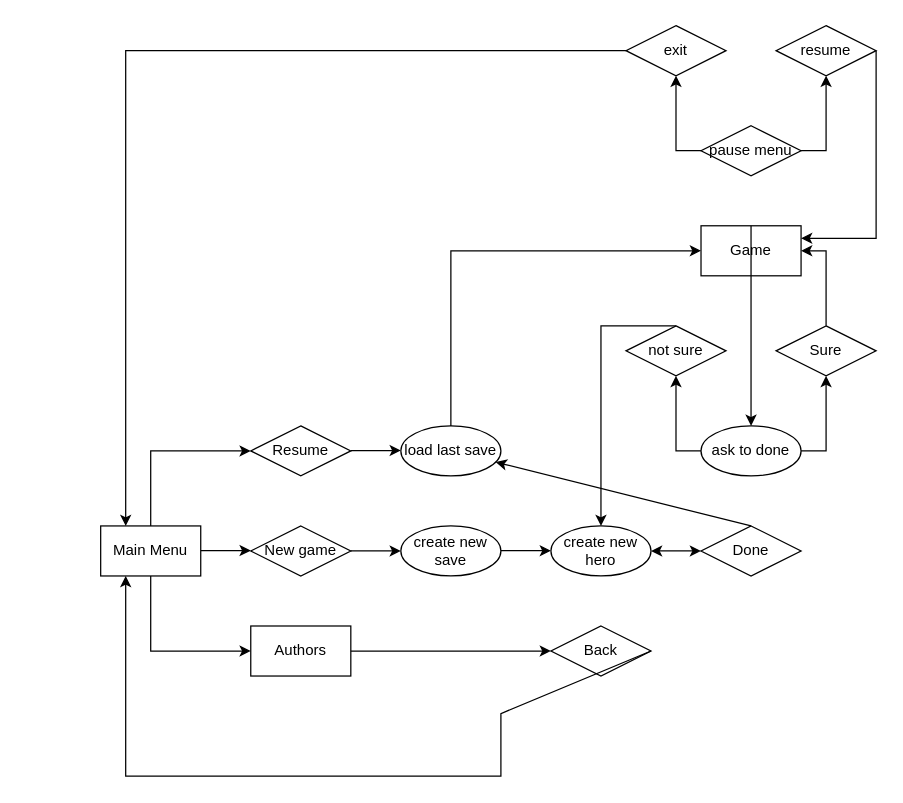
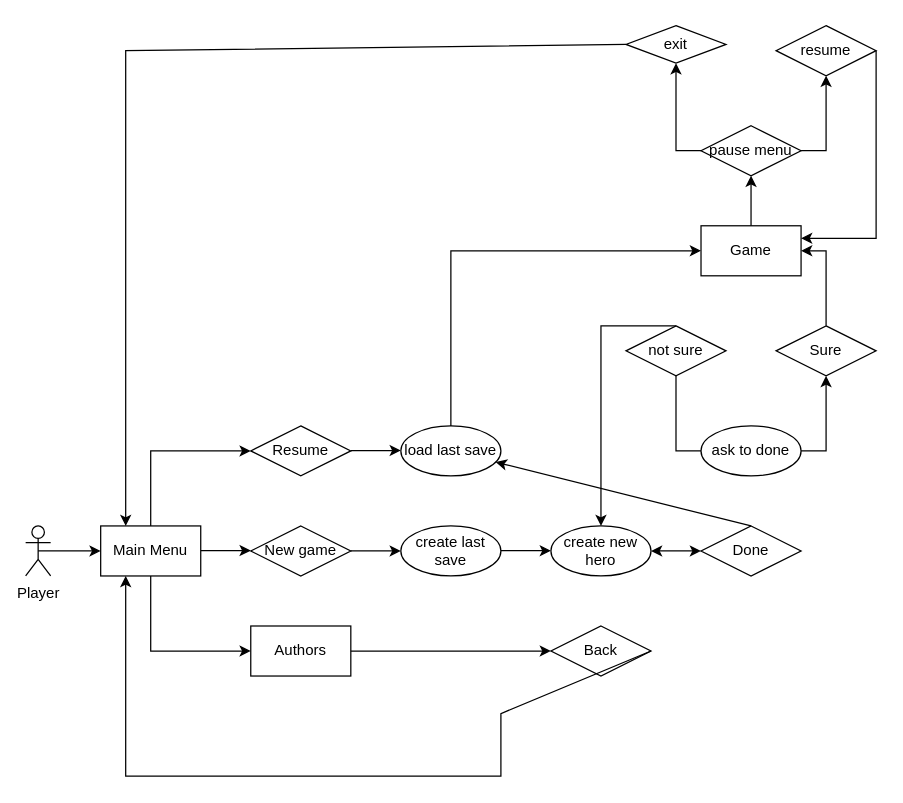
node "exit": size 100x50 -> 100x38
edge "Game" -> "ask to done": now "Game" -> "pause menu"
edge "ask to done" -> "not sure": arrowhead classic -> none
node "Player": added
edge "Player" -> "Main Menu": added
node "create new save": label "create new save" -> "create last save"
